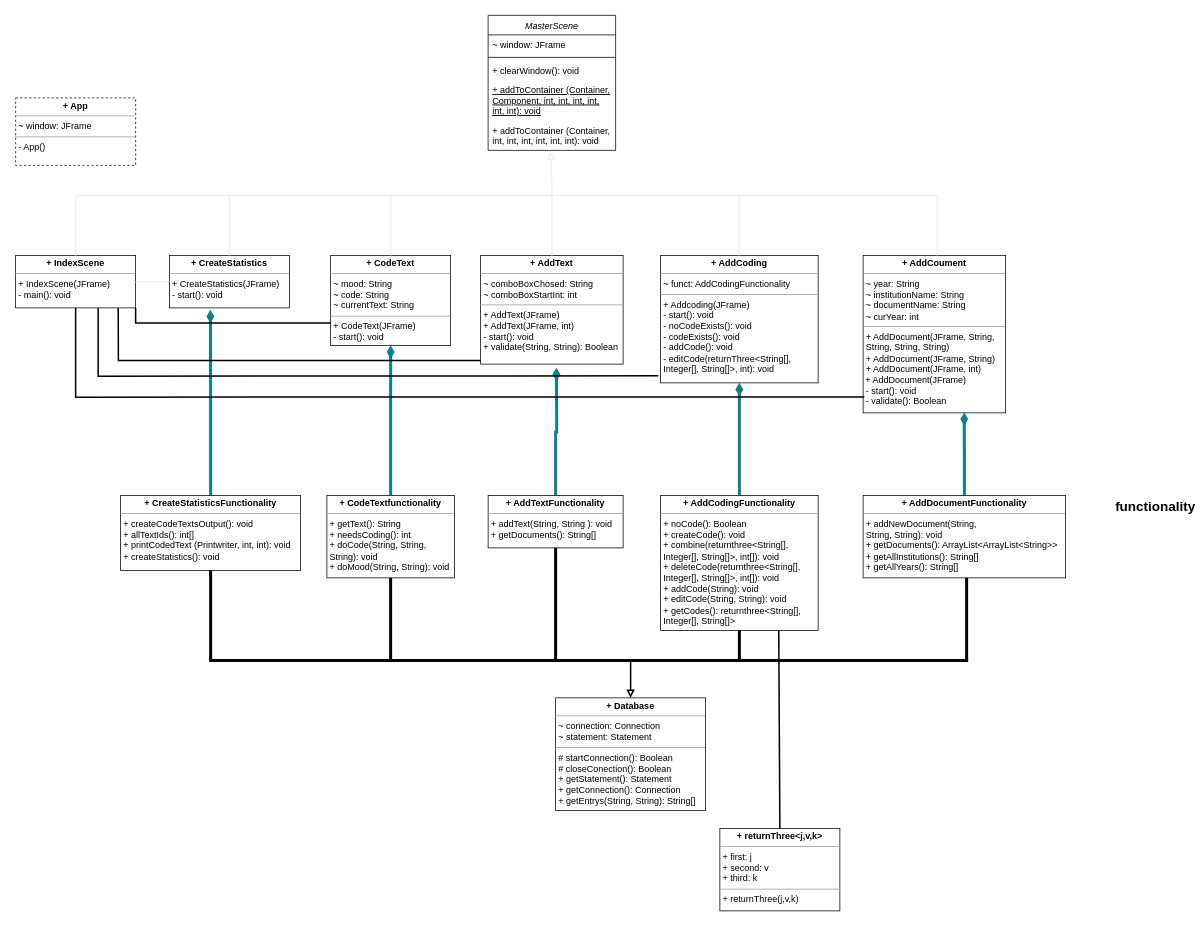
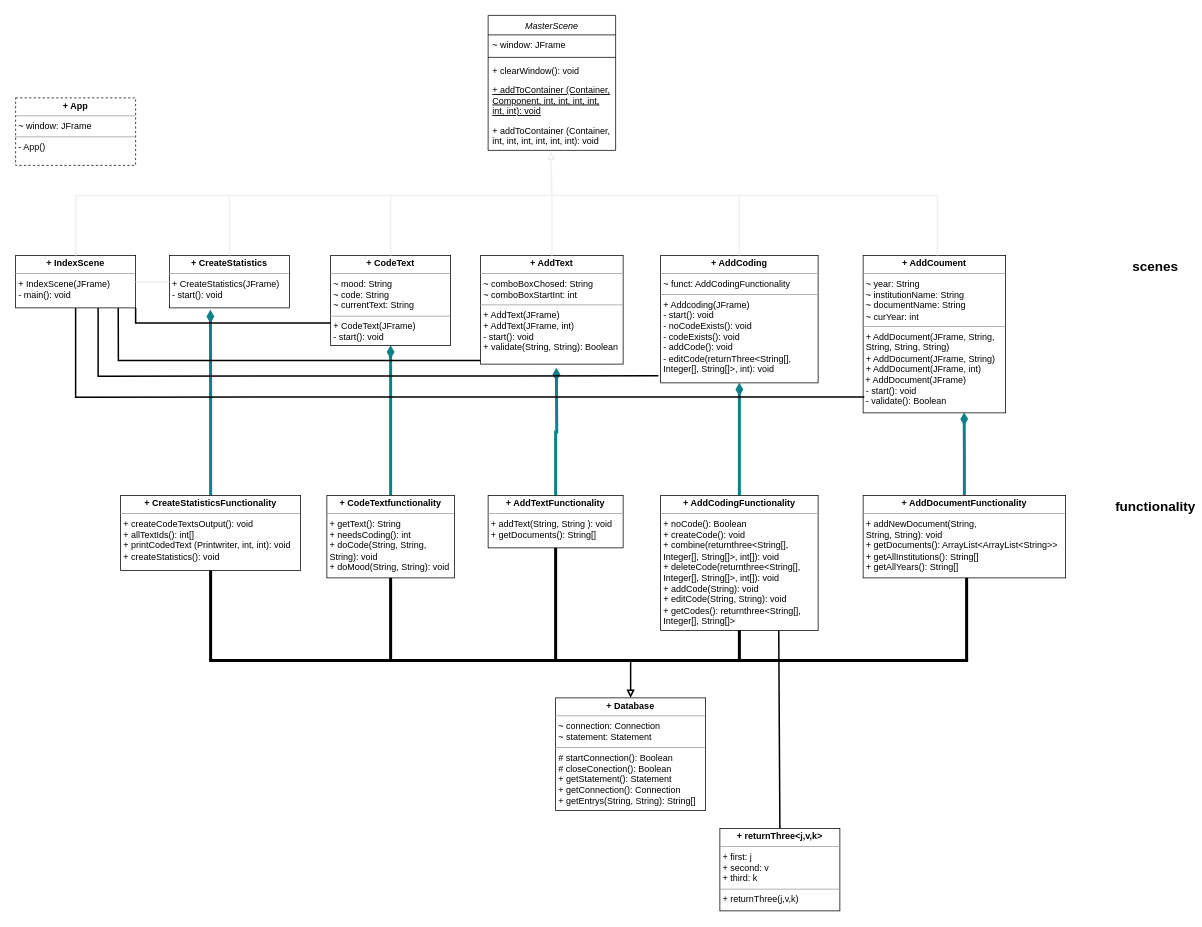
node "scenes": added
